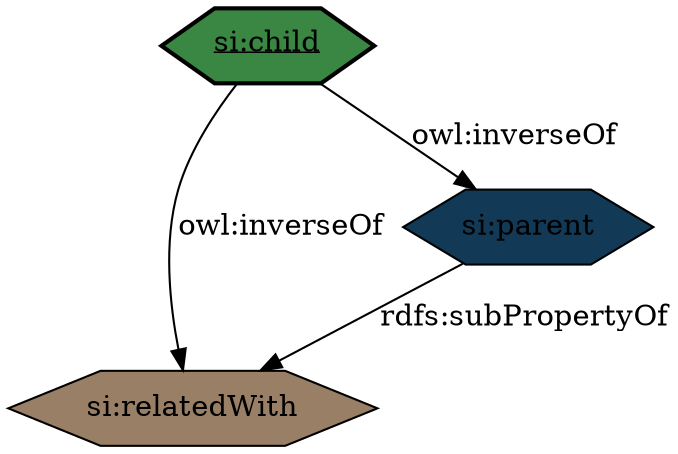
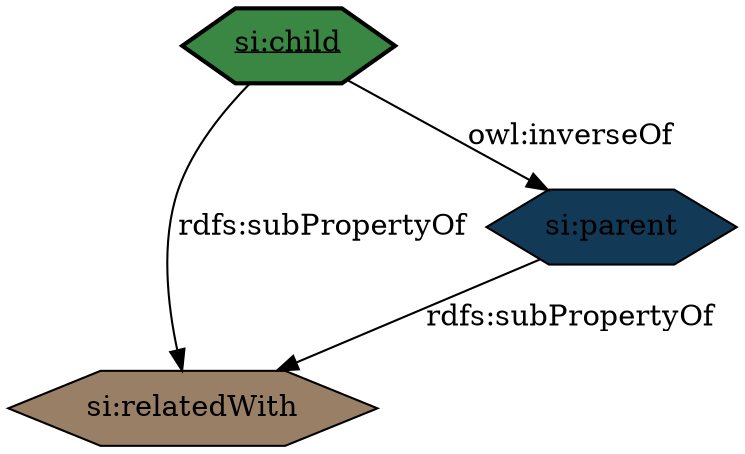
edge "si:child" -> "si:relatedWith": label "owl:inverseOf" -> "rdfs:subPropertyOf"
